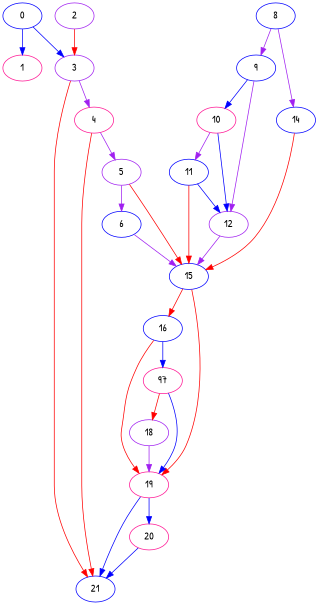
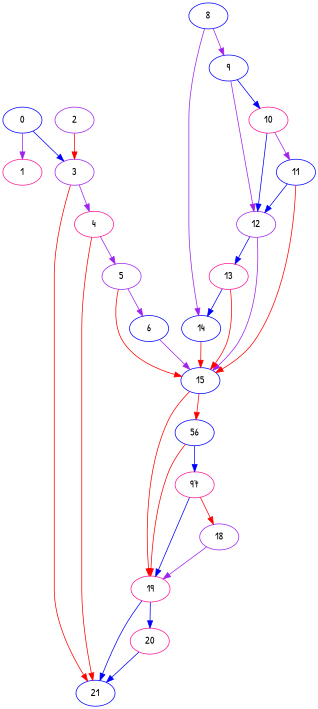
edge "0" -> "1": color blue -> purple
node "13": added
node "16": label "16" -> "56"
